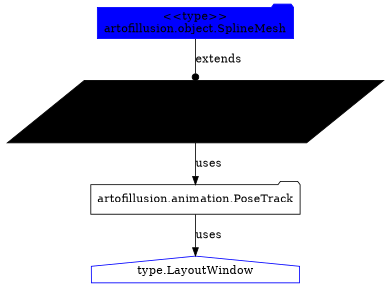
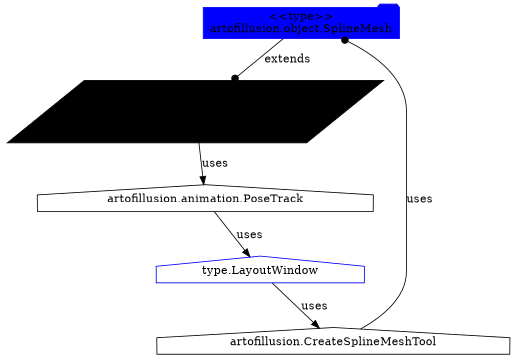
node "artofillusion.animation.PoseTrack": shape folder -> house
node "artofillusion.CreateSplineMeshTool": added
